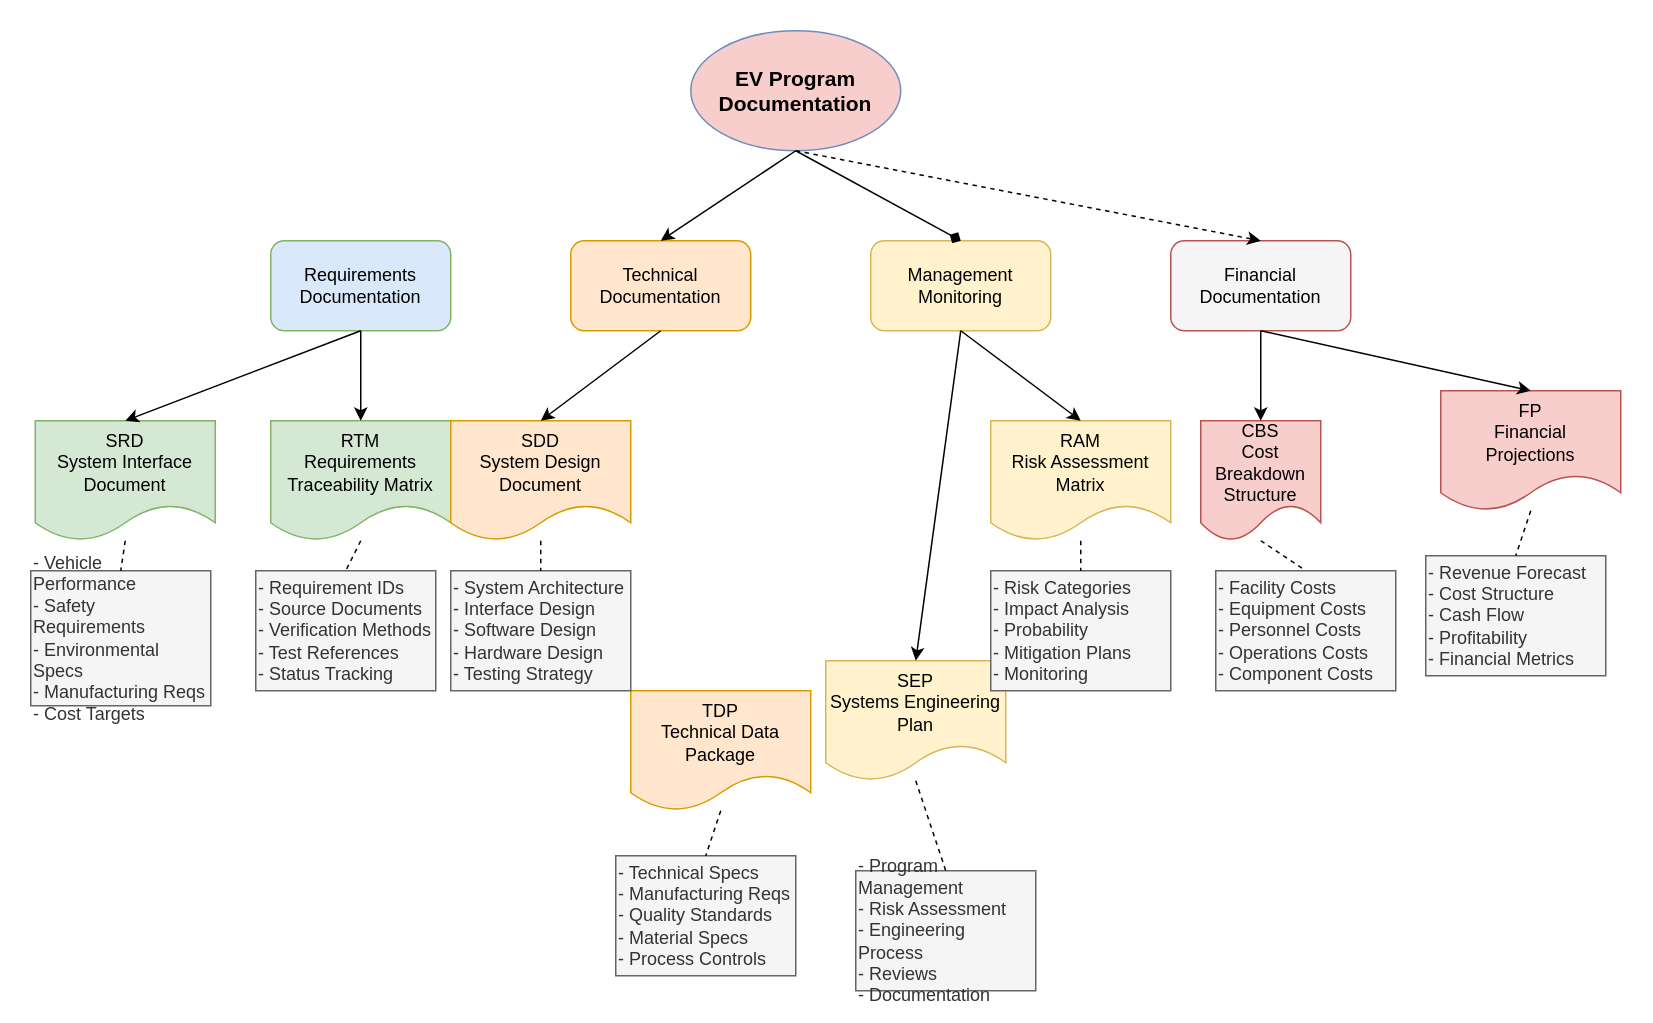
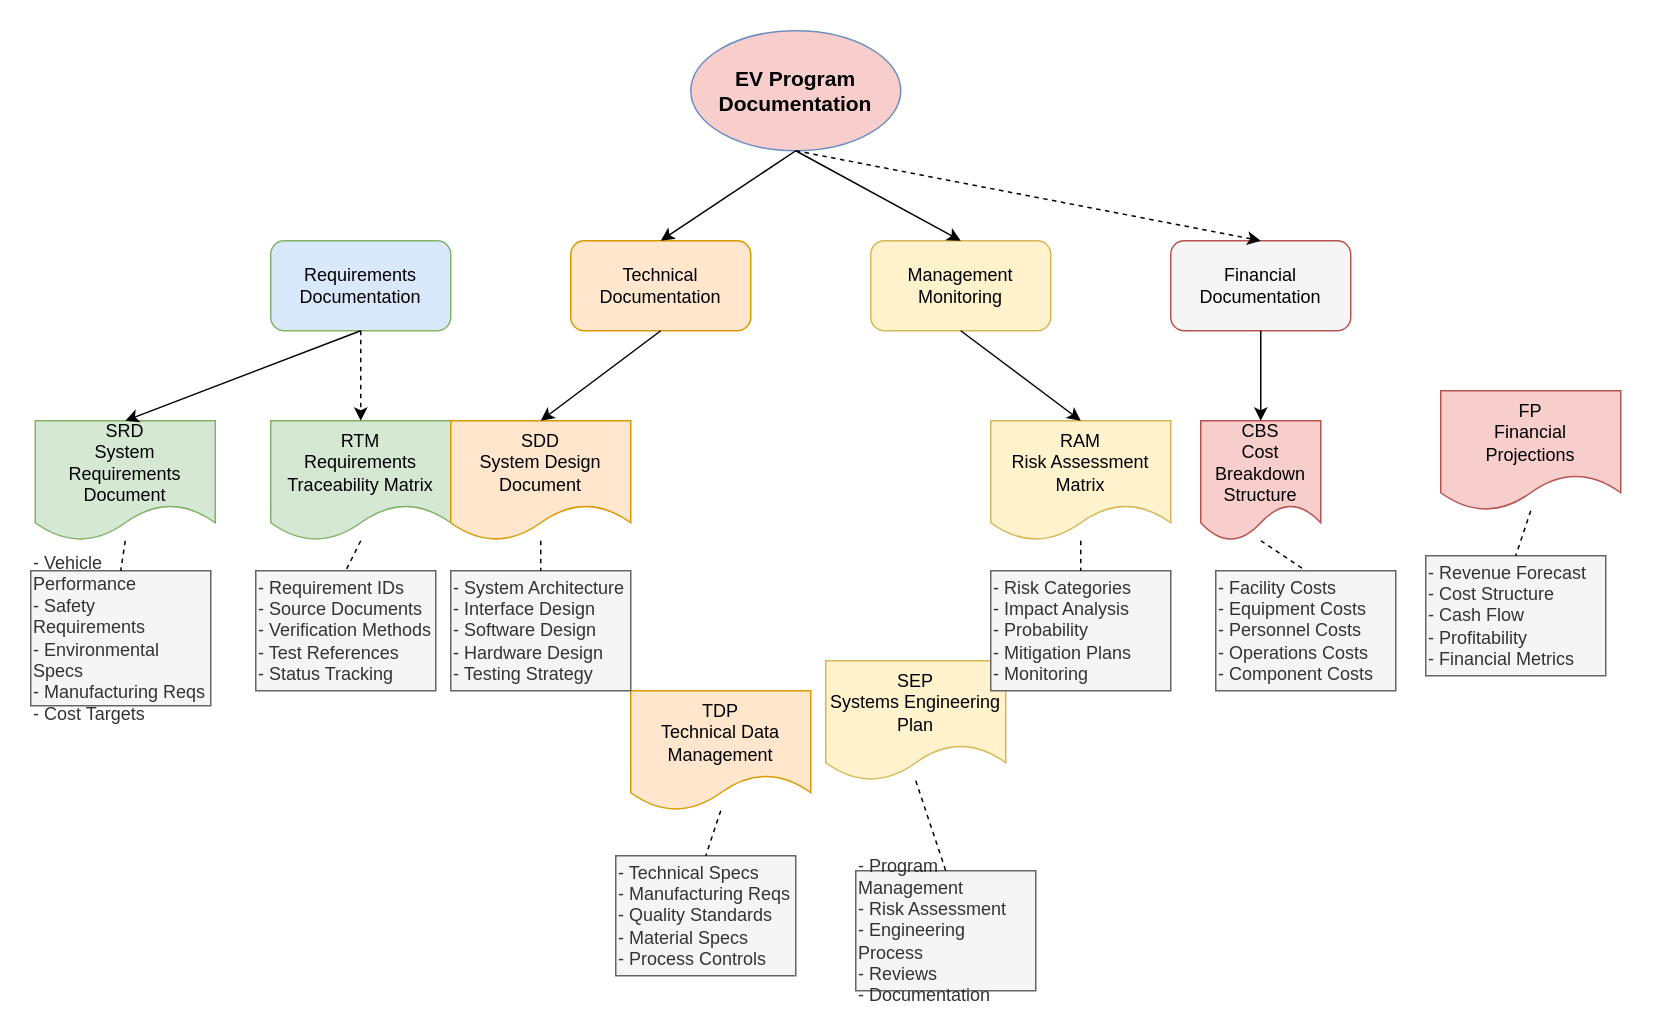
edge "EV Program Documentation" -> "Management Monitoring": arrowhead diamond -> classic
edge "Financial Documentation" -> "FP Financial Projections": removed
edge "Requirements Documentation" -> "RTM Requirements Traceability Matrix": style solid -> dashed
node "SRD System Interface Document": label "SRD System Interface Document" -> "SRD System Requirements Document"
edge "Management Monitoring" -> "SEP Systems Engineering Plan": removed
node "TDP Technical Data Package": label "TDP Technical Data Package" -> "TDP Technical Data Management"
